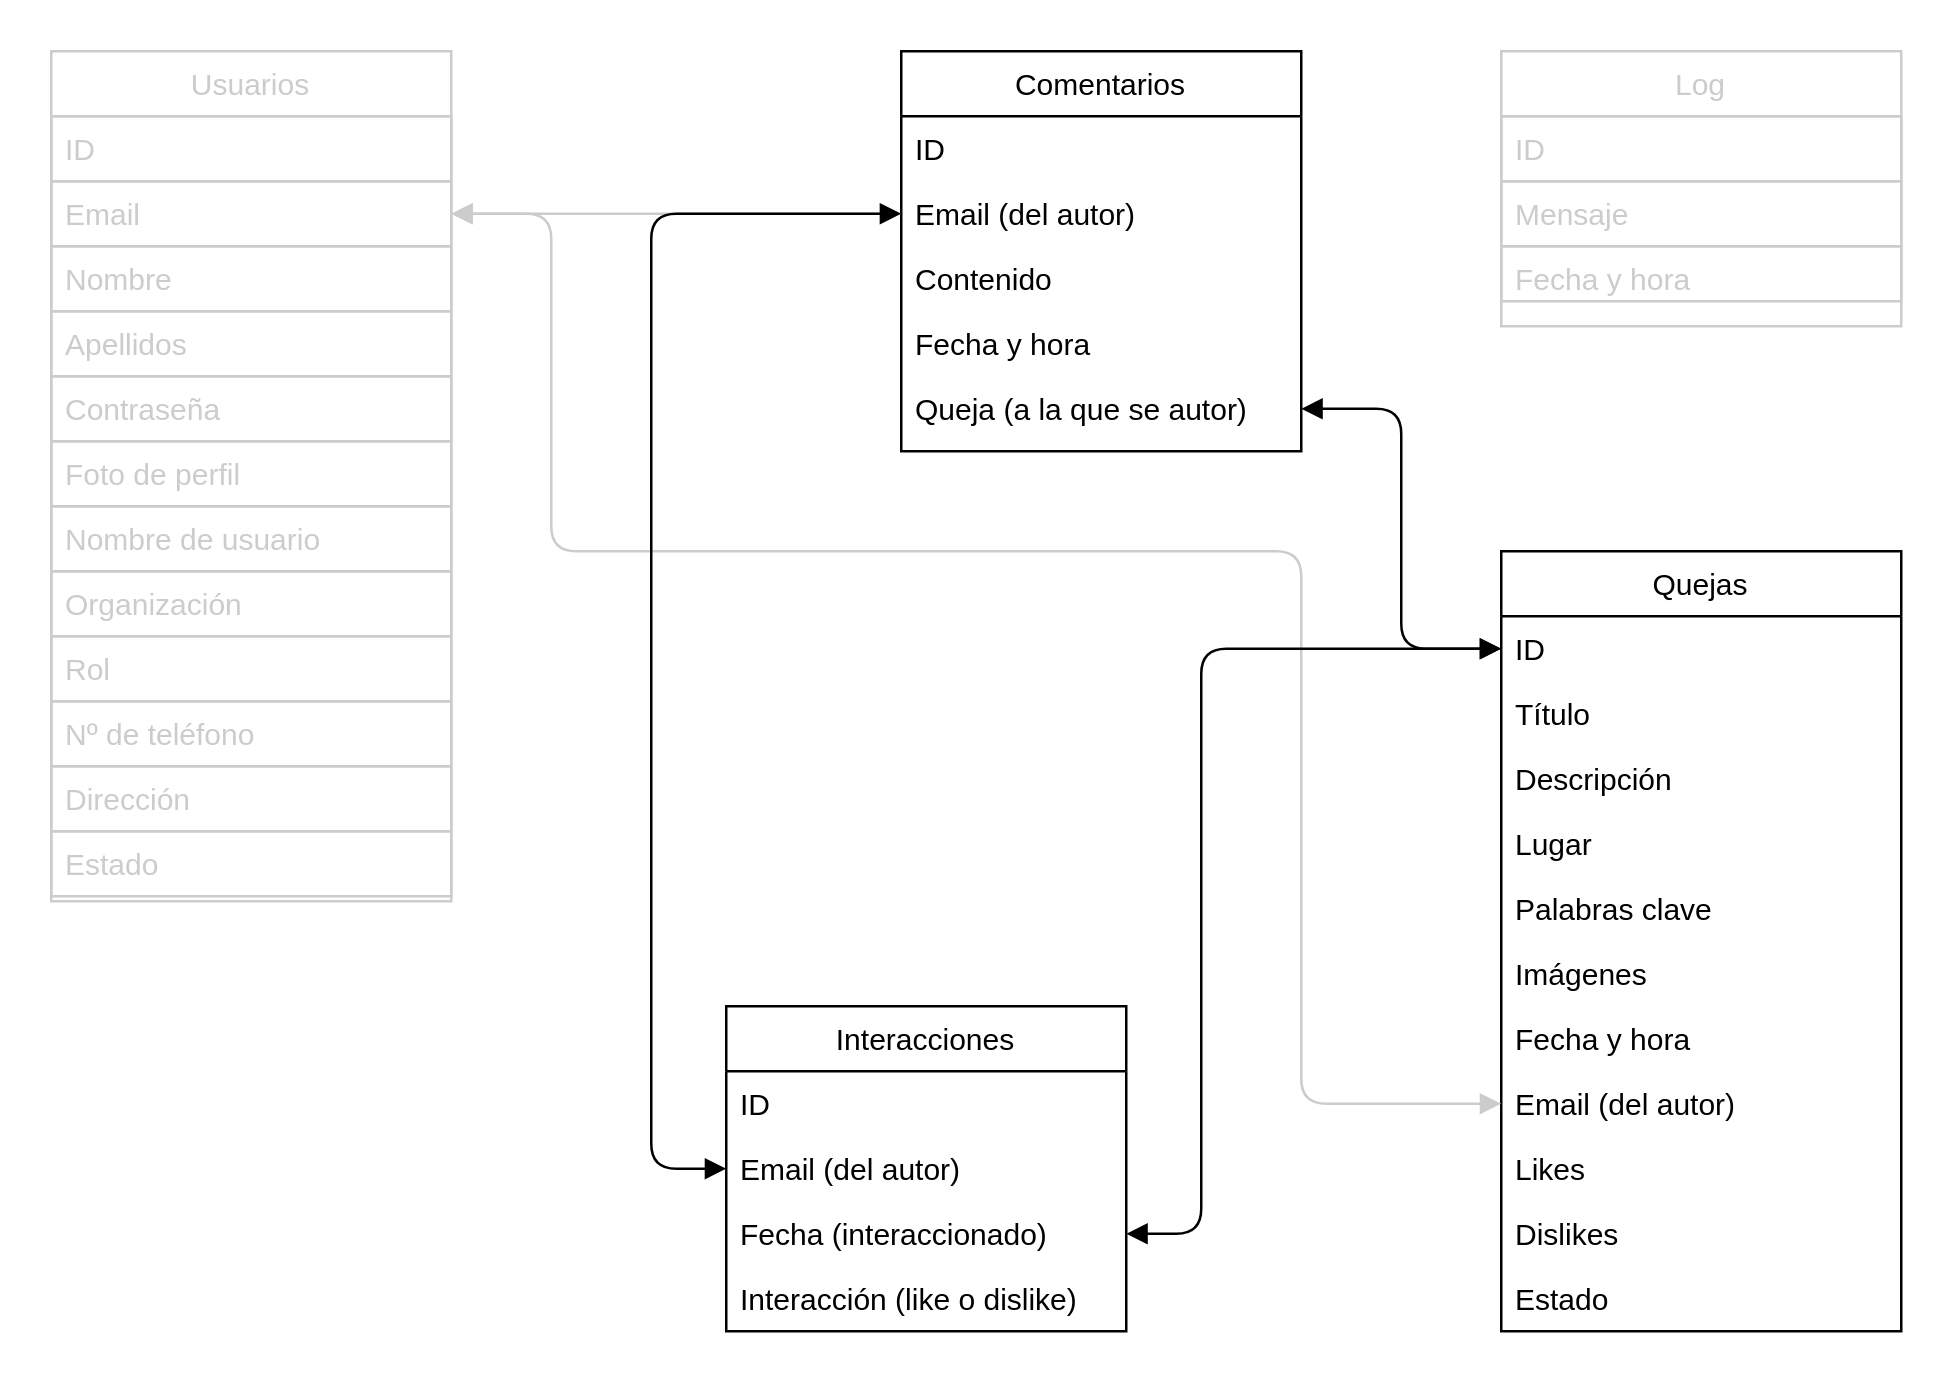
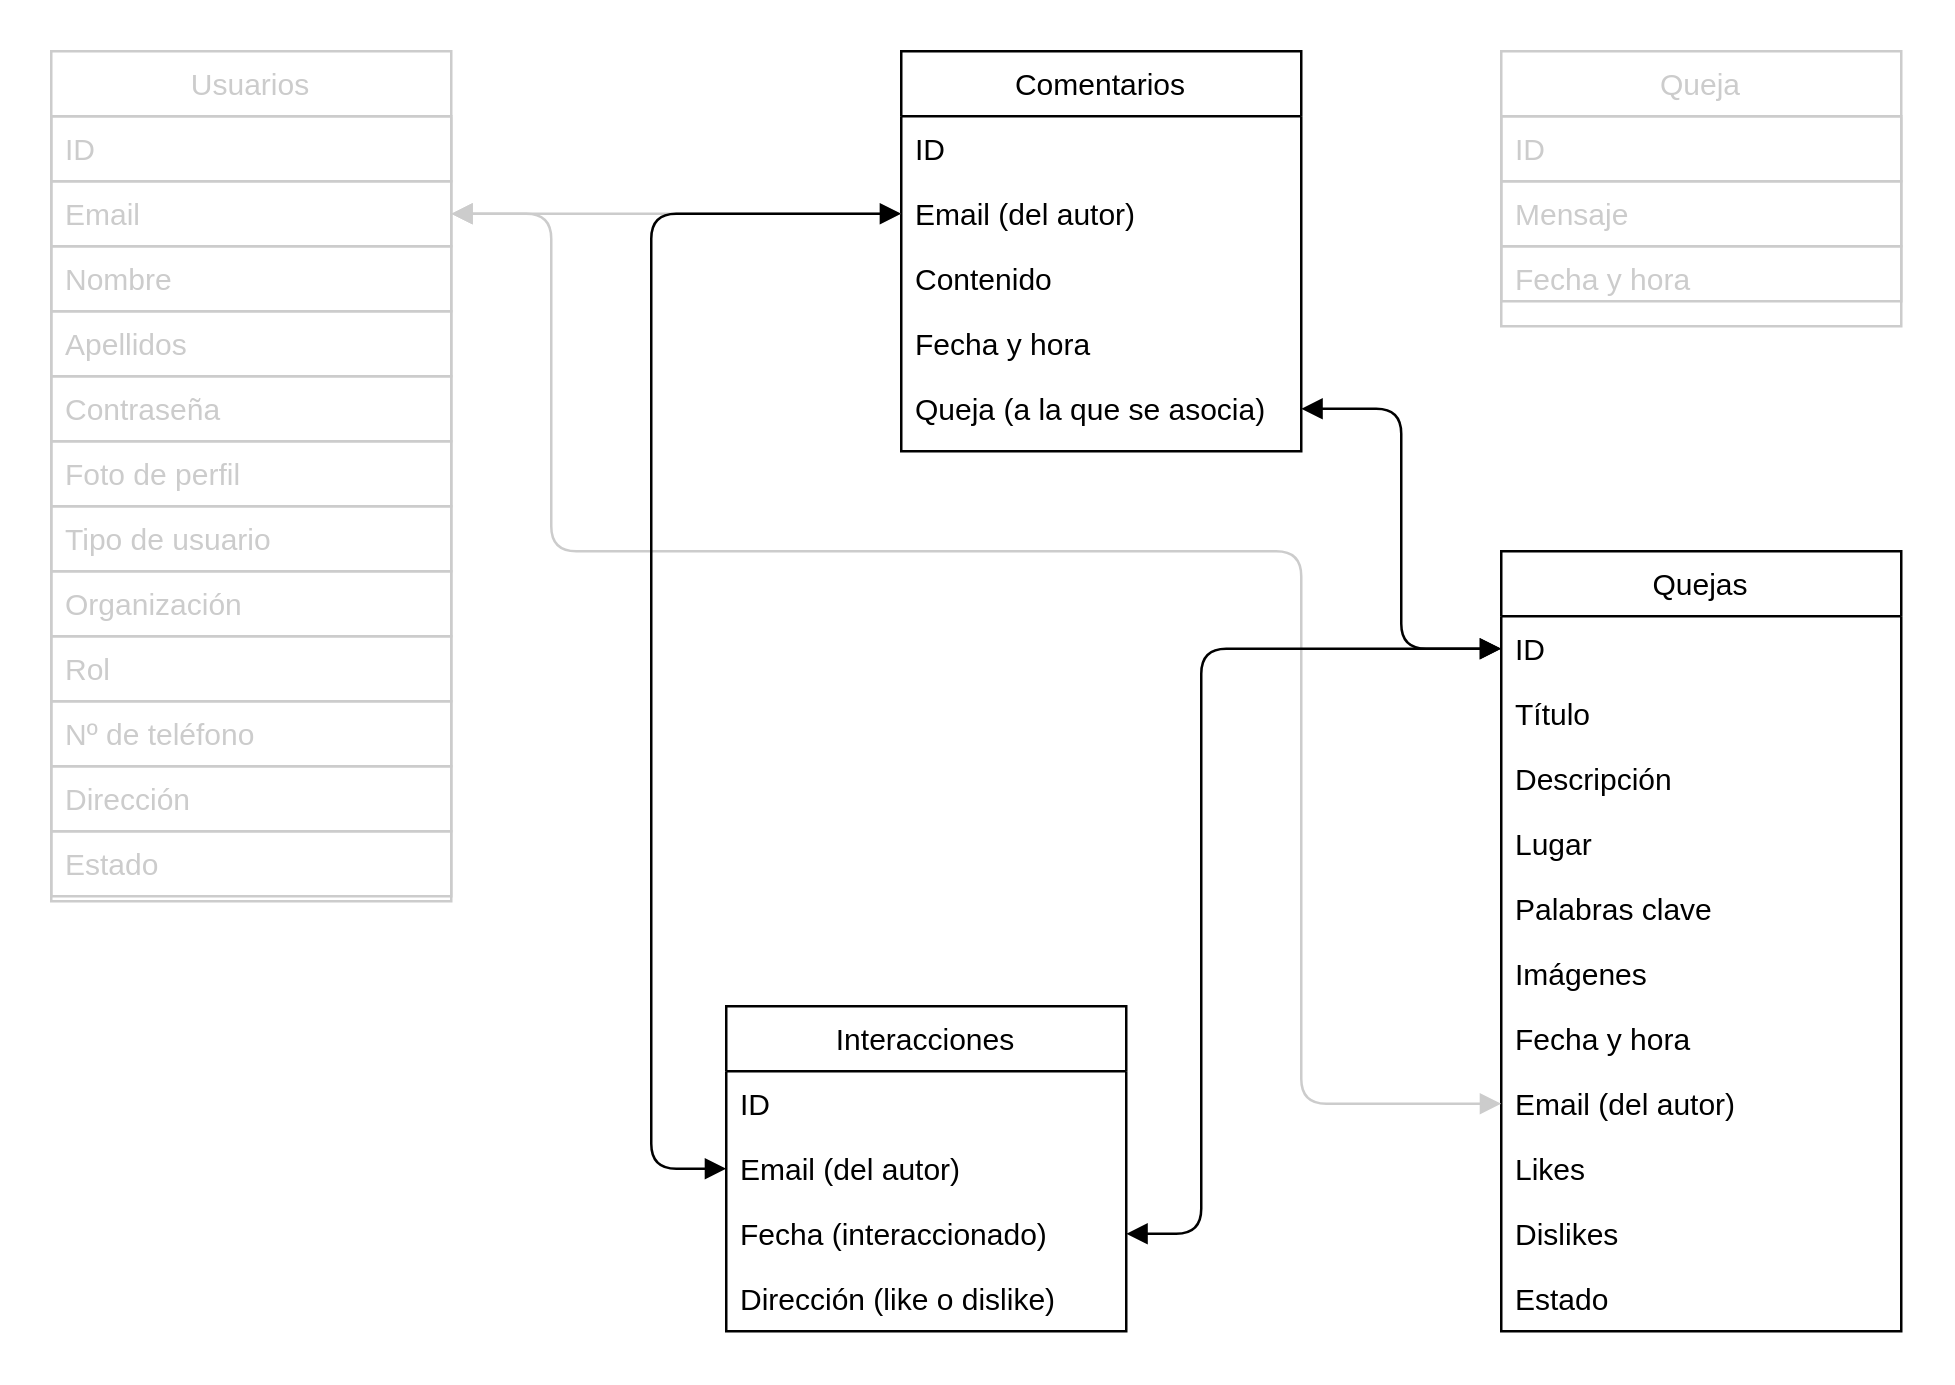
node "Log": label "Log" -> "Queja"
node "Queja (a la que se autor)": label "Queja (a la que se autor)" -> "Queja (a la que se asocia)"
node "Nombre de usuario": label "Nombre de usuario" -> "Tipo de usuario"
node "Interacción (like o dislike)": label "Interacción (like o dislike)" -> "Dirección (like o dislike)"
